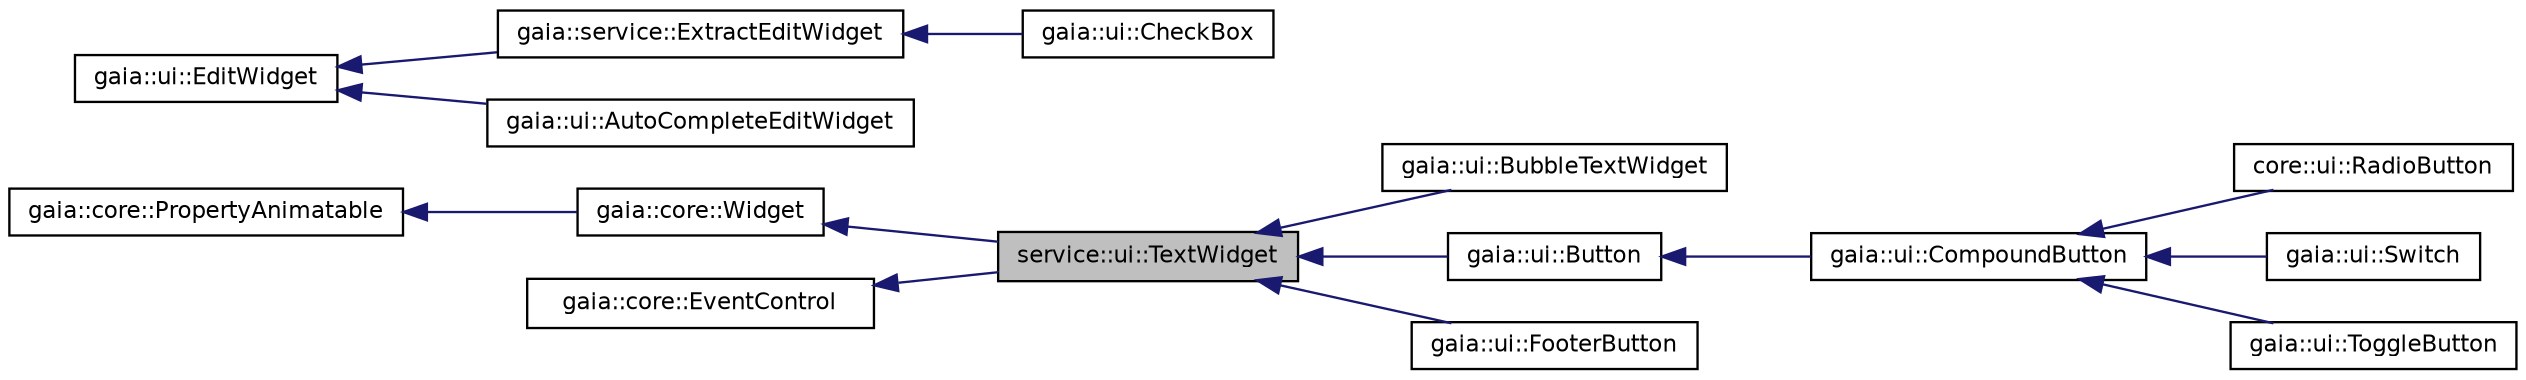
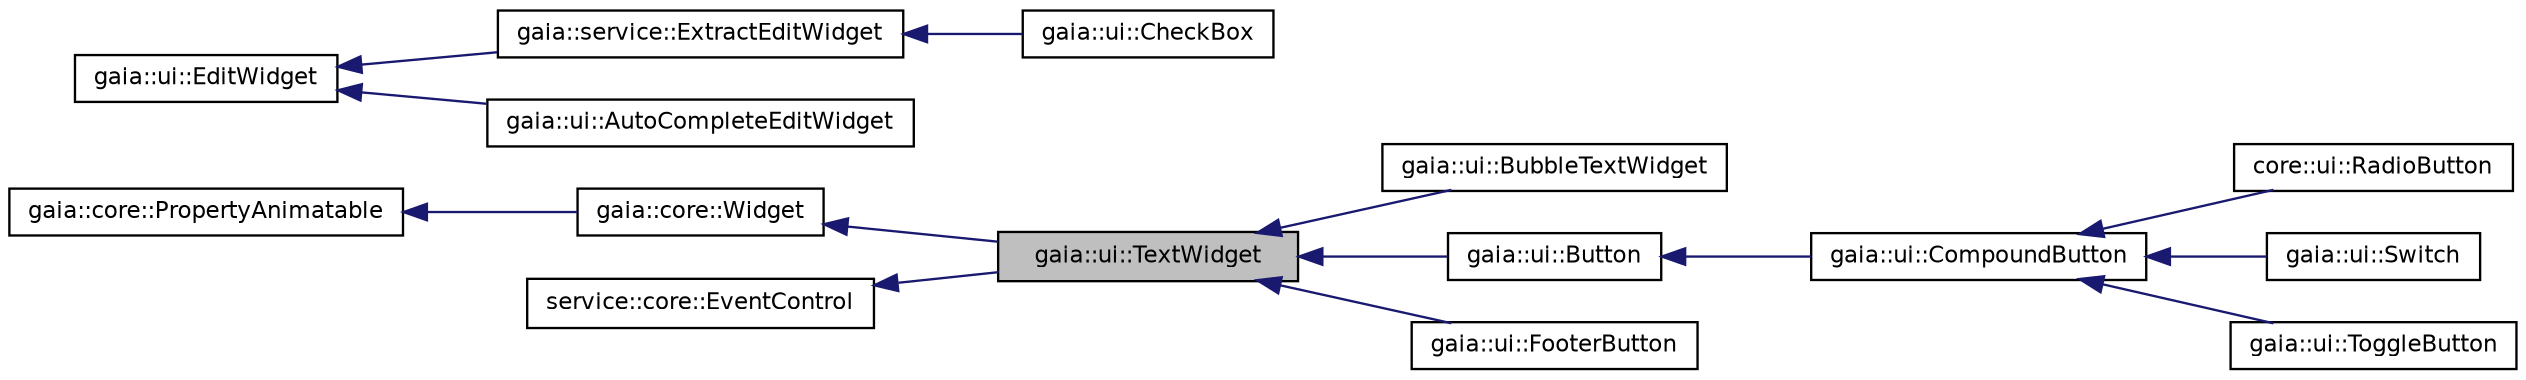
node "service::ui::TextWidget": label "service::ui::TextWidget" -> "gaia::ui::TextWidget"
node "gaia::core::EventControl": label "gaia::core::EventControl" -> "service::core::EventControl"
